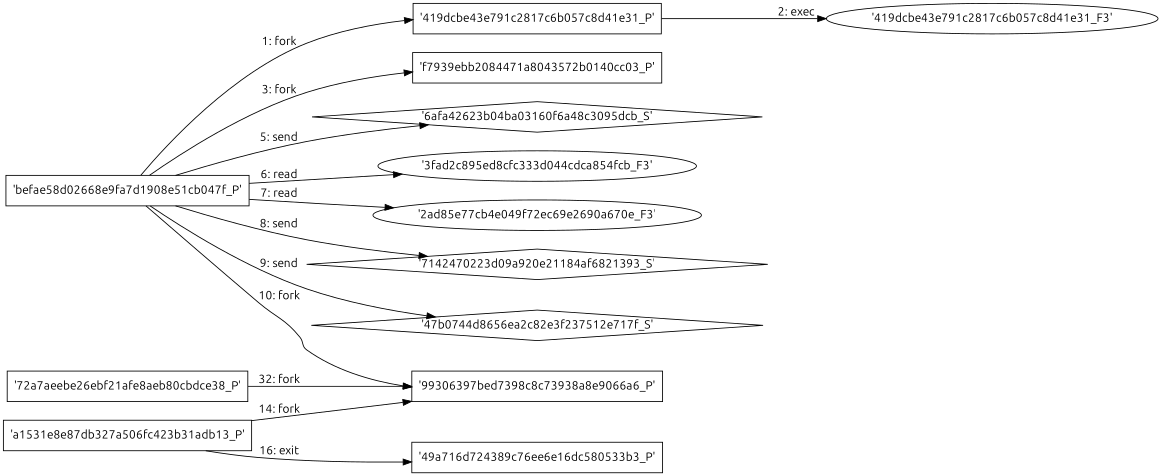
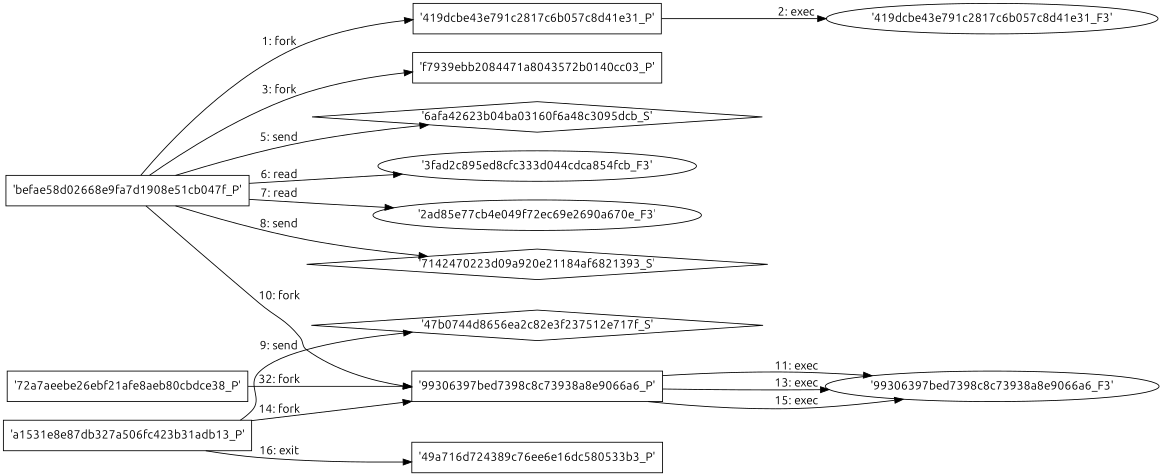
edge "'befae58d02668e9fa7d1908e51cb047f_P'" -> "'47b0744d8656ea2c82e3f237512e717f_S'": now "'a1531e8e87db327a506fc423b31adb13_P'" -> "'47b0744d8656ea2c82e3f237512e717f_S'"
node "'99306397bed7398c8c73938a8e9066a6_F3'": added
